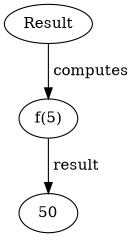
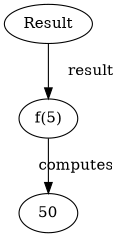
edge "Result" -> "f(5)": label " computes" -> " result"
edge "f(5)" -> "50": label " result" -> " computes"
